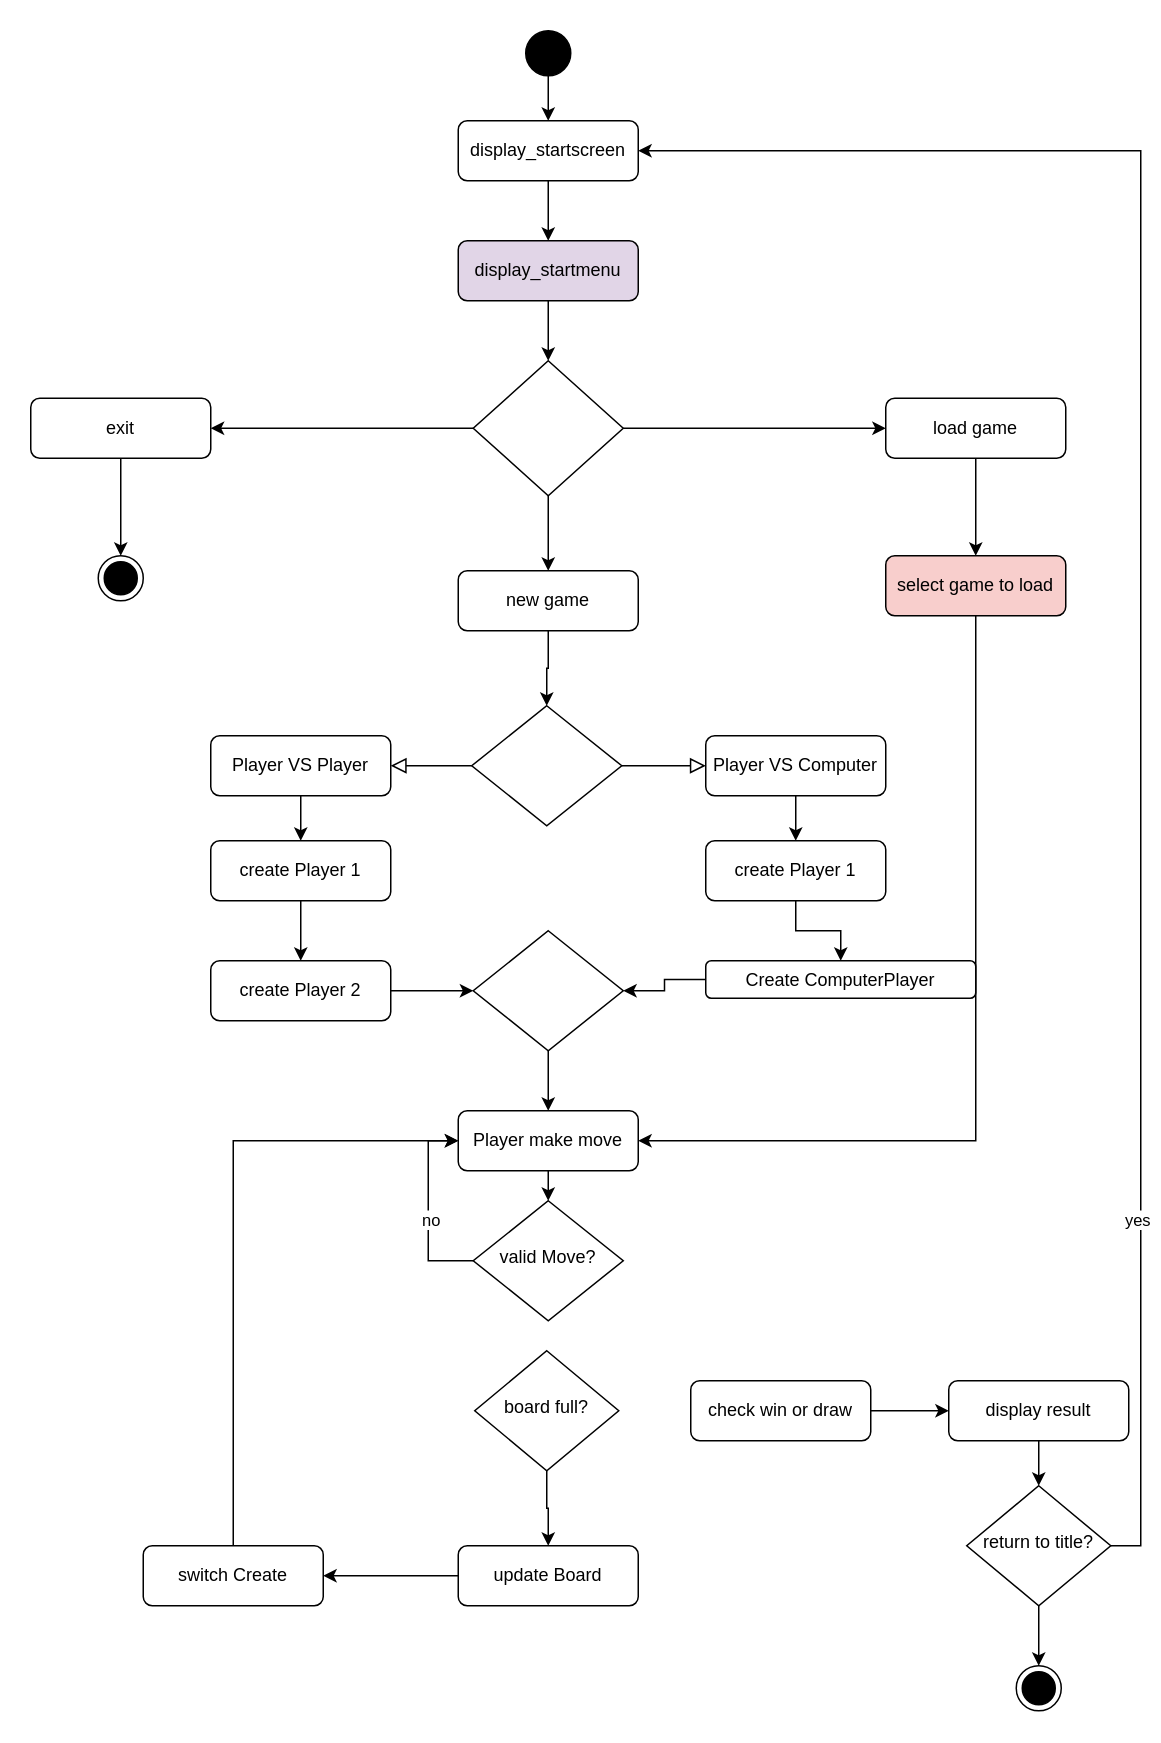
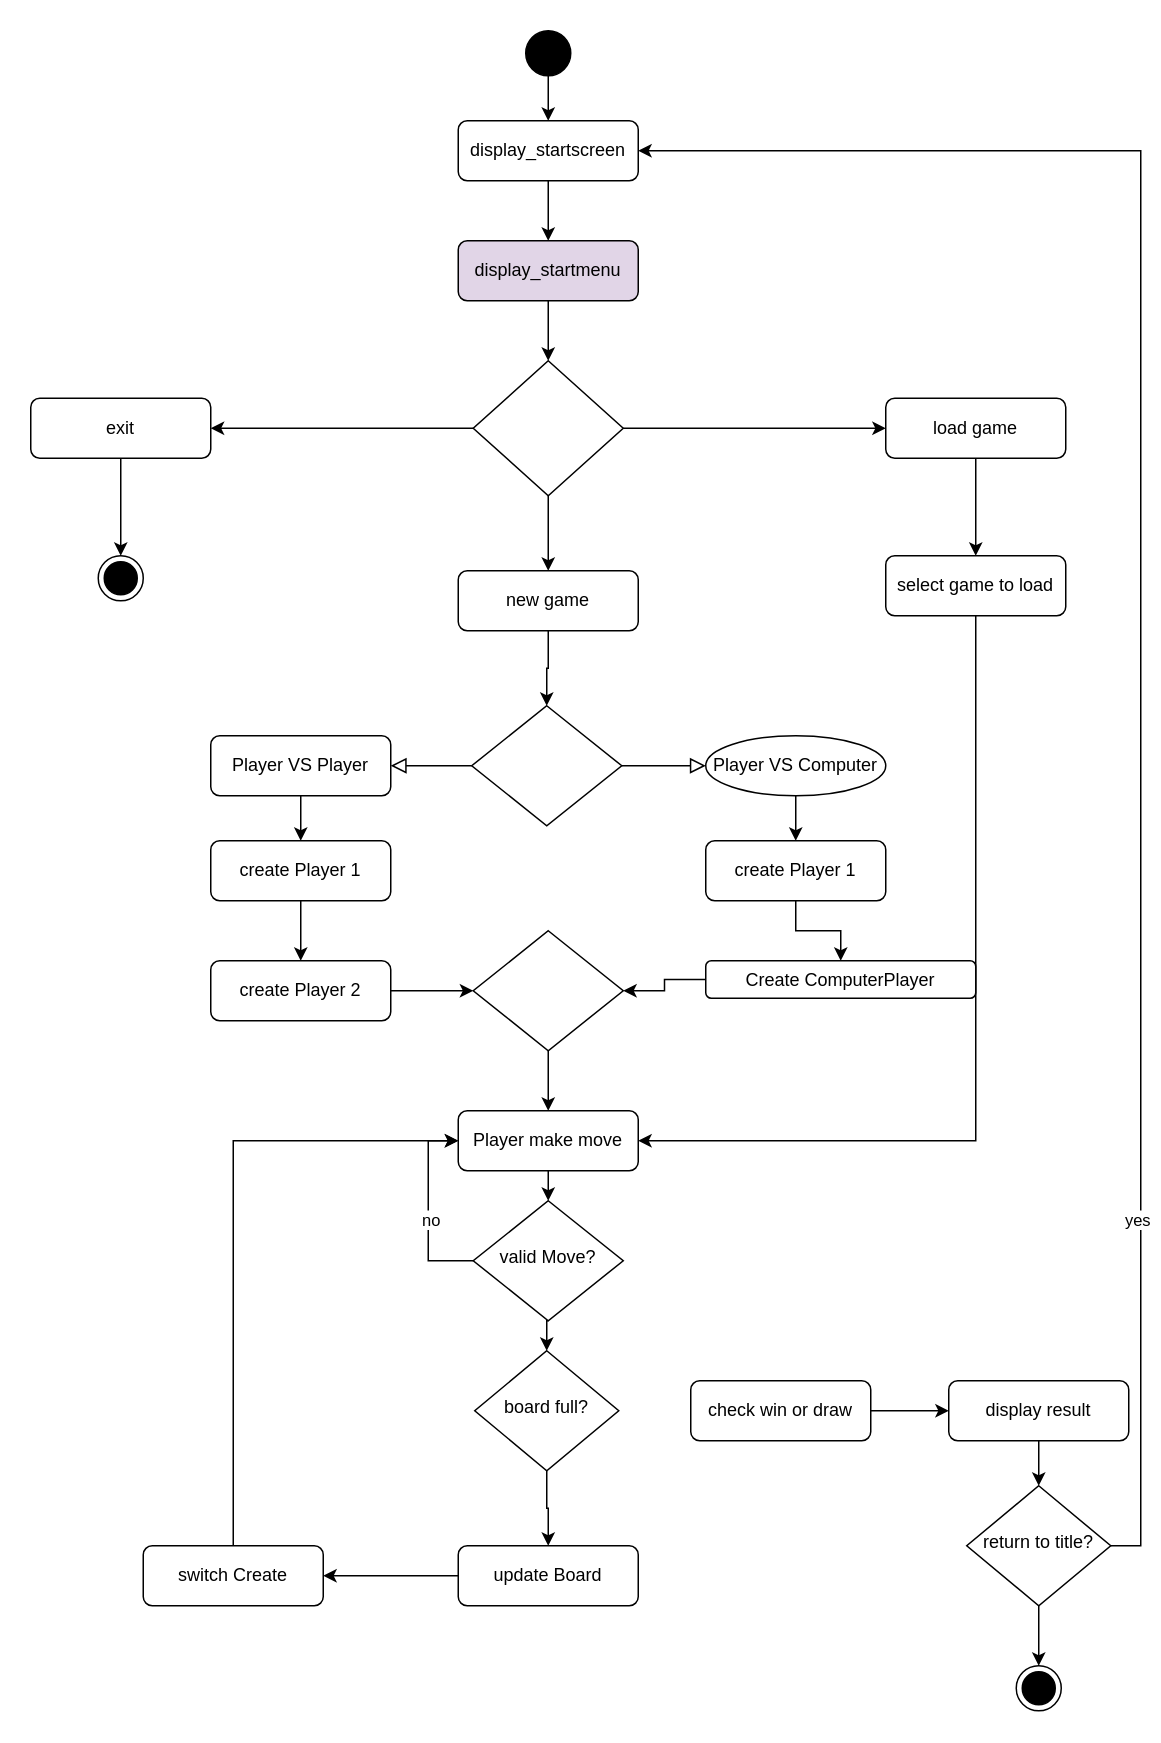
node "select game to load": fillcolor #f8cecc -> #ffffff
node "Player VS Computer": shape rounded rectangle -> ellipse
edge "valid Move?" -> "board full?": added
